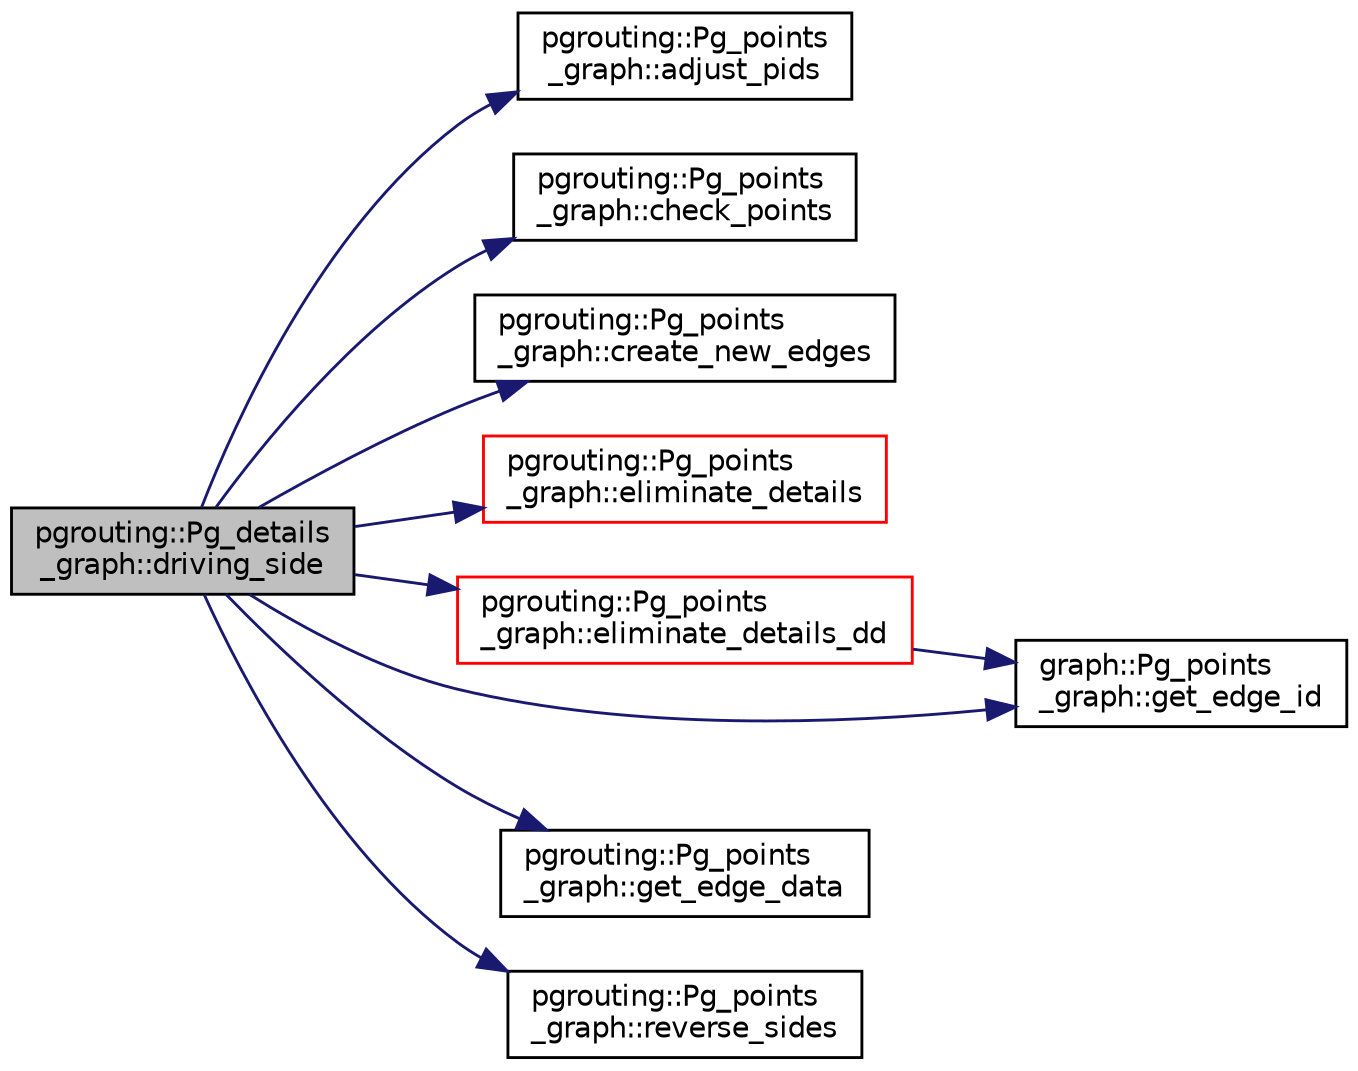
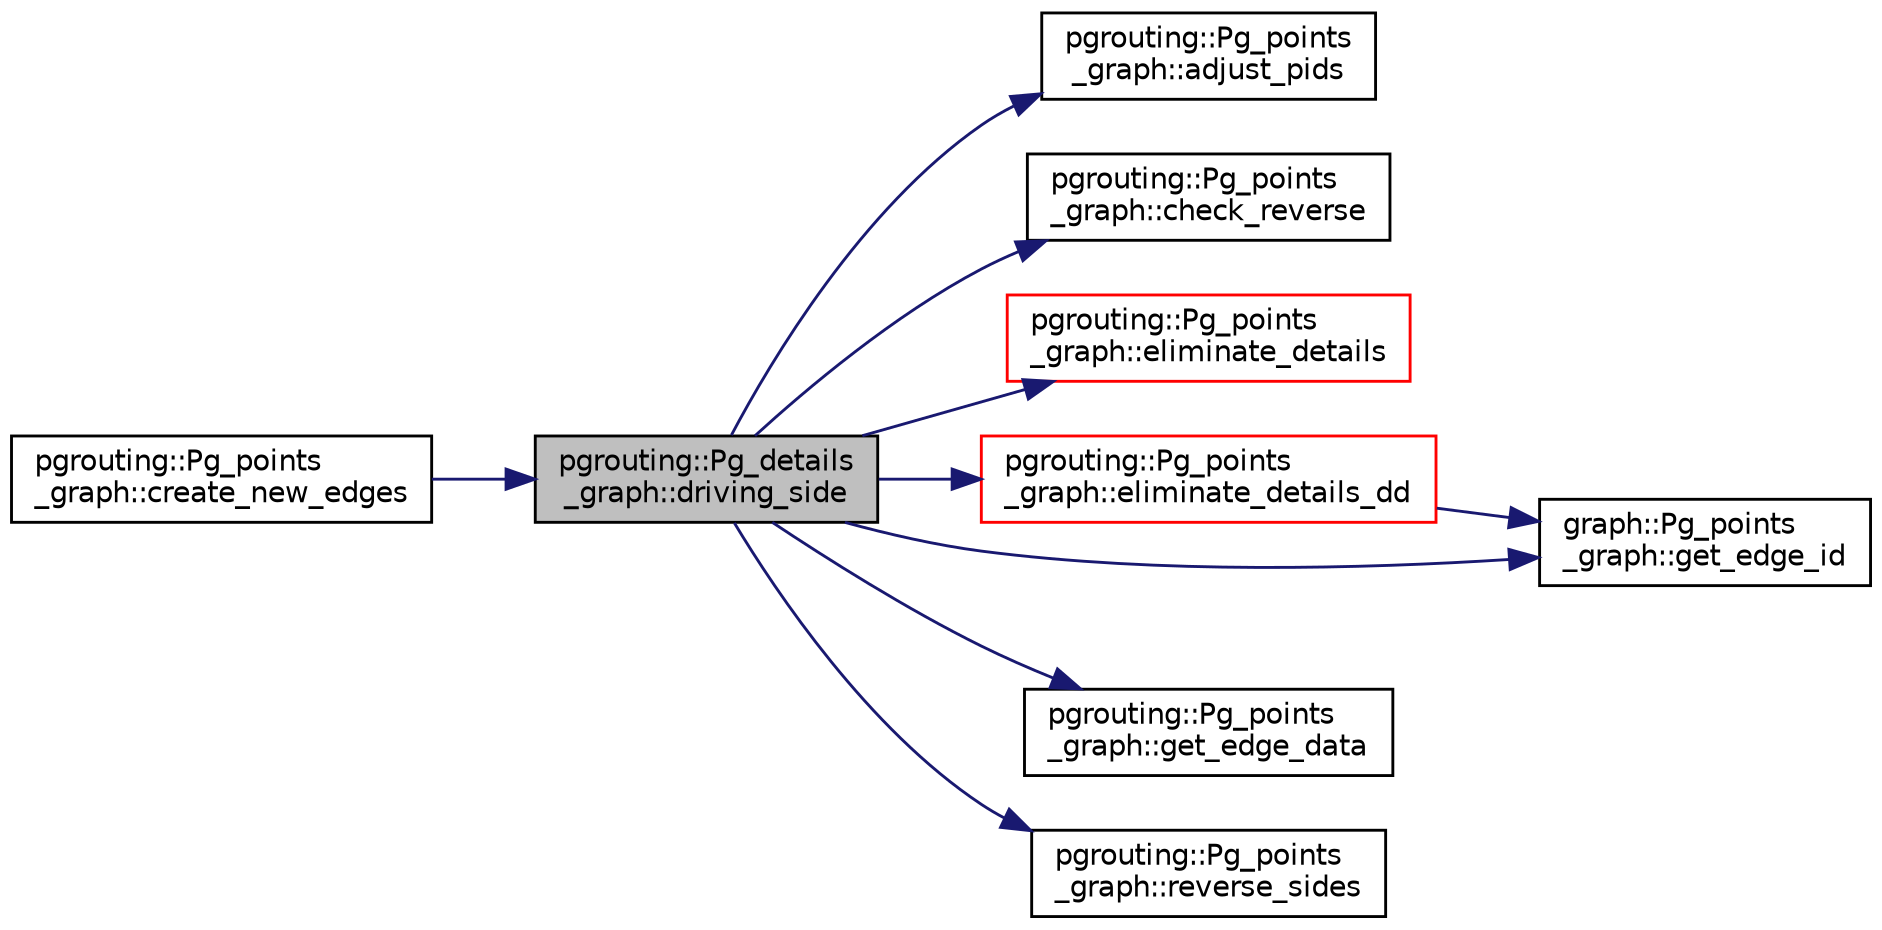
node "pgrouting::Pg_points _graph::check_points": label "pgrouting::Pg_points _graph::check_points" -> "pgrouting::Pg_points _graph::check_reverse"
edge "pgrouting::Pg_details _graph::driving_side" -> "pgrouting::Pg_points _graph::create_new_edges": reversed
